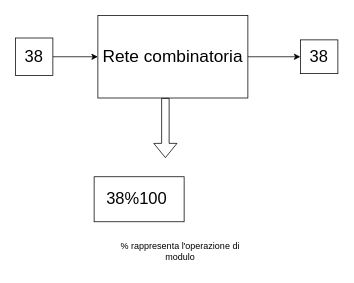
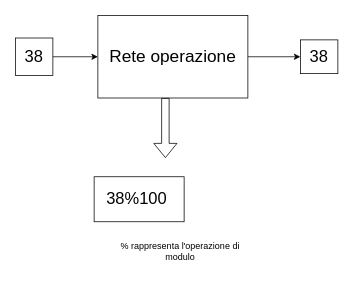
node "Rete combinatoria": label "Rete combinatoria" -> "Rete operazione"
